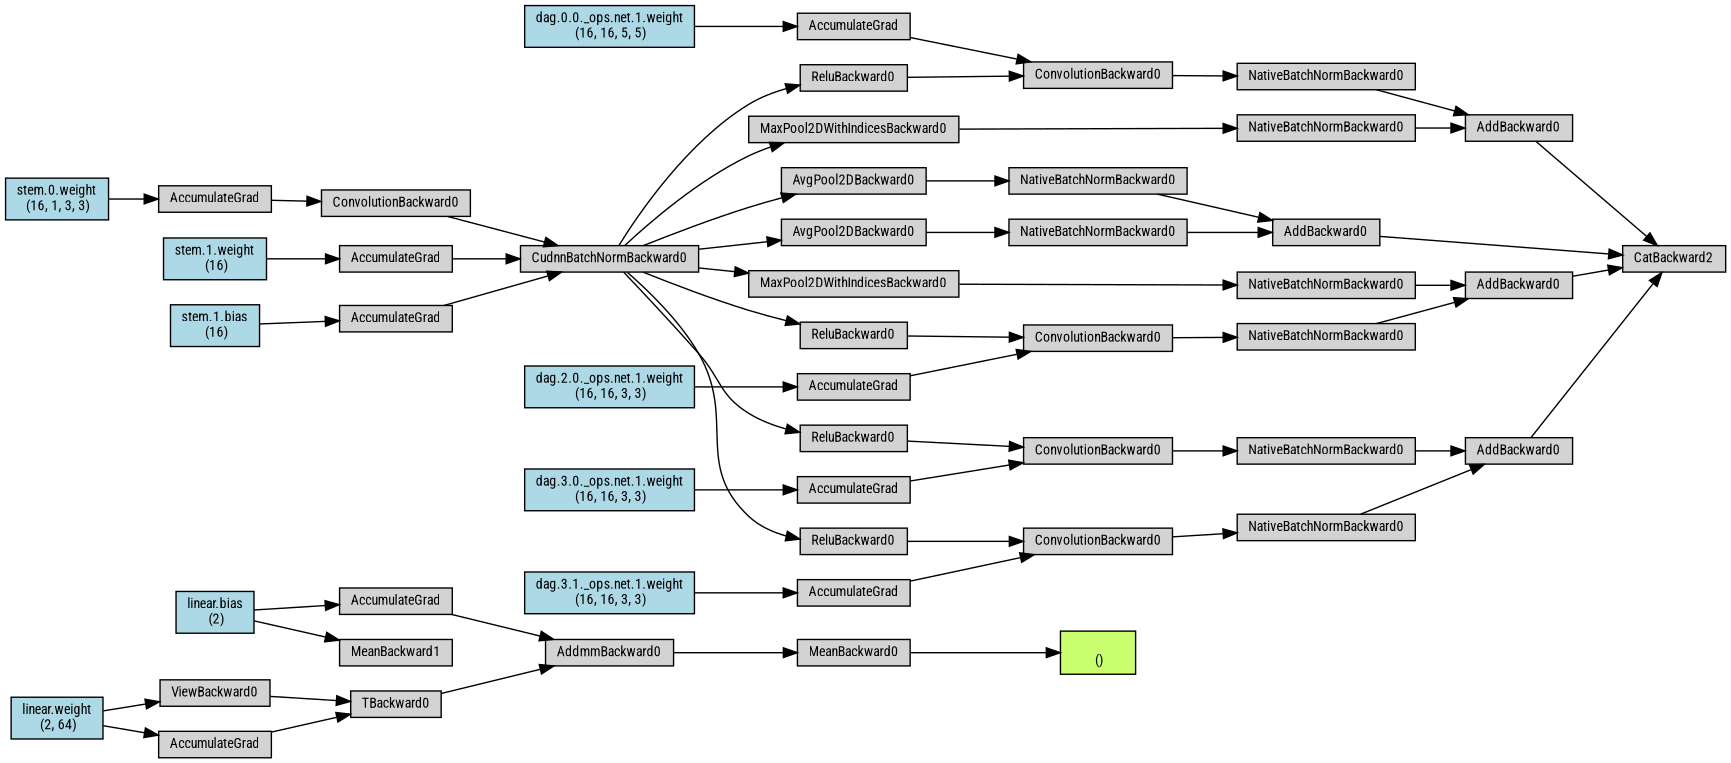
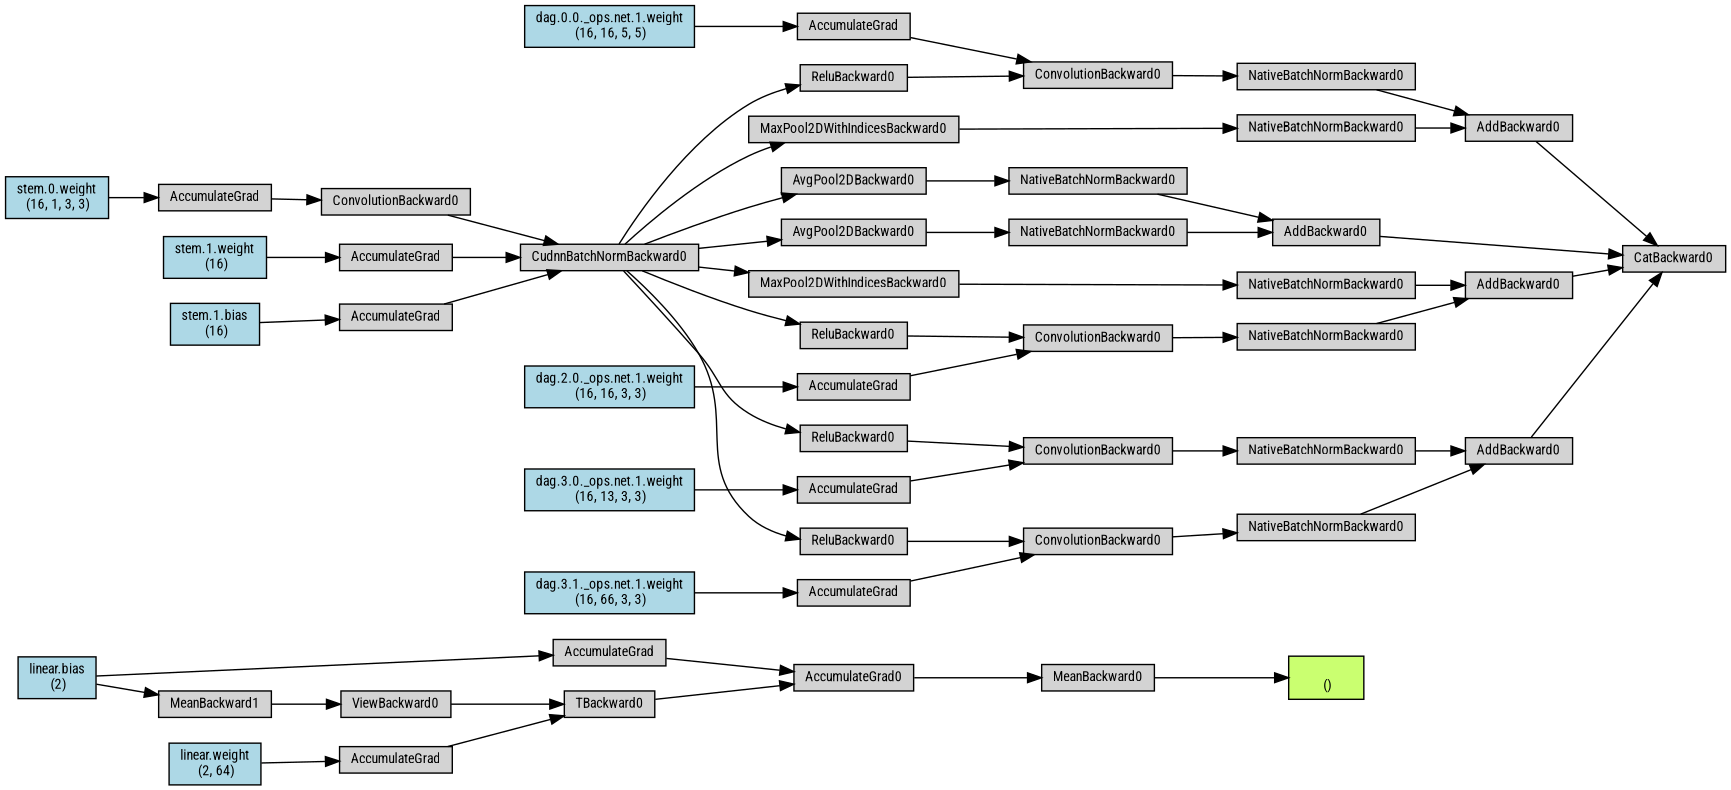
node "CatBackward2": label "CatBackward2" -> "CatBackward0"
node "dag.3.0._ops.net.1.weight (16, 16, 3, 3)": label "dag.3.0._ops.net.1.weight (16, 16, 3, 3)" -> "dag.3.0._ops.net.1.weight (16, 13, 3, 3)"
node "dag.3.1._ops.net.1.weight (16, 16, 3, 3)": label "dag.3.1._ops.net.1.weight (16, 16, 3, 3)" -> "dag.3.1._ops.net.1.weight (16, 66, 3, 3)"
node "AddmmBackward0": label "AddmmBackward0" -> "AccumulateGrad0"
edge "linear.weight (2, 64)" -> "ViewBackward0": now "MeanBackward1" -> "ViewBackward0"
